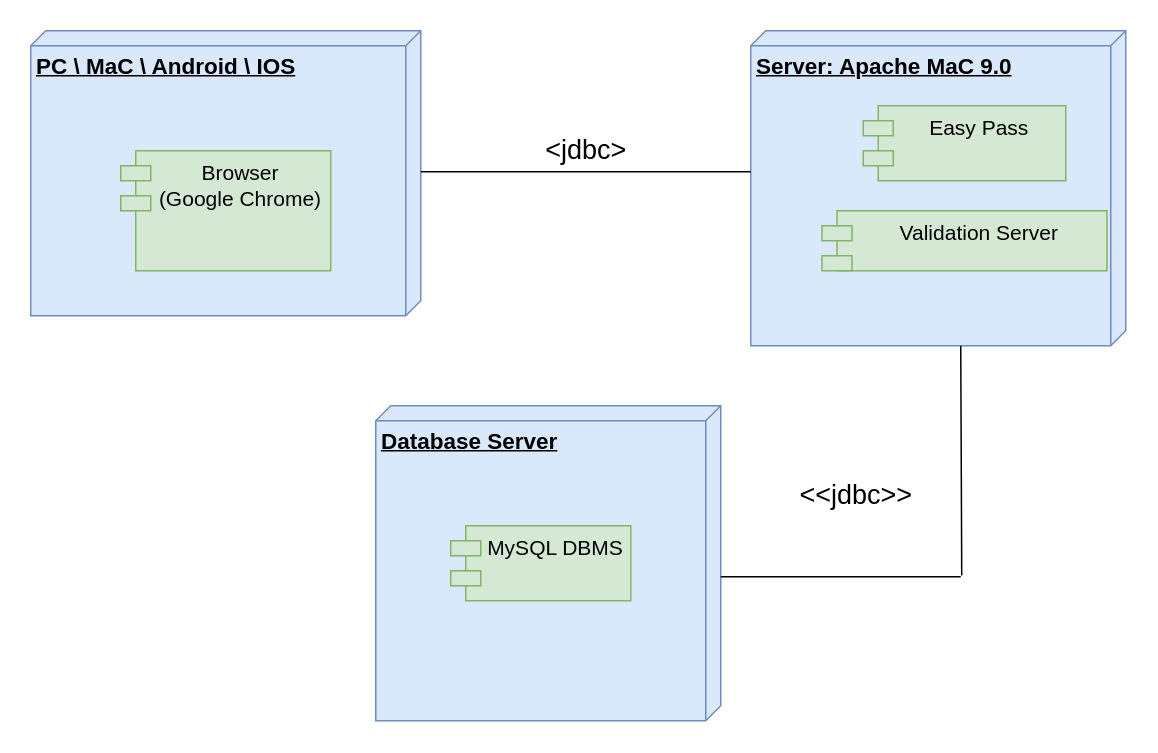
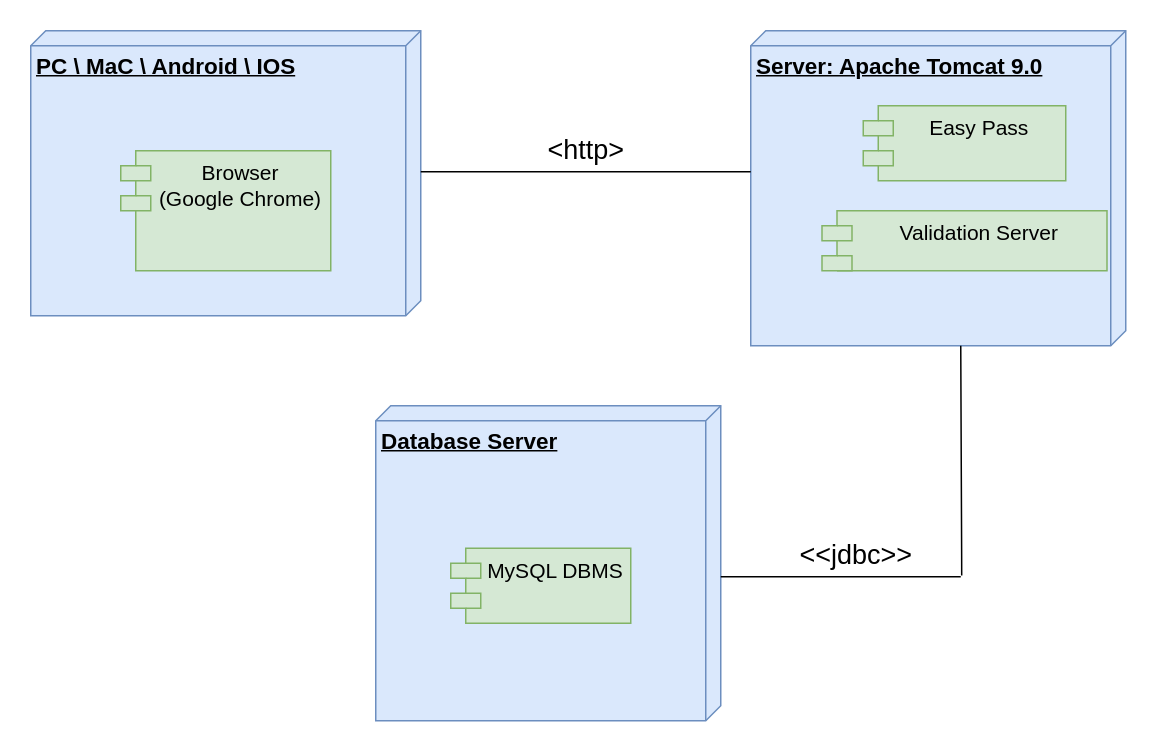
node "Server: Apache MaC 9.0": label "Server: Apache MaC 9.0" -> "Server: Apache Tomcat 9.0"
node "<jdbc>": label "<jdbc>" -> "<http>"
node "<<jdbc>>": moved (856, 496) -> (856, 556)
node "MySQL DBMS": moved (541, 563) -> (541, 586)
